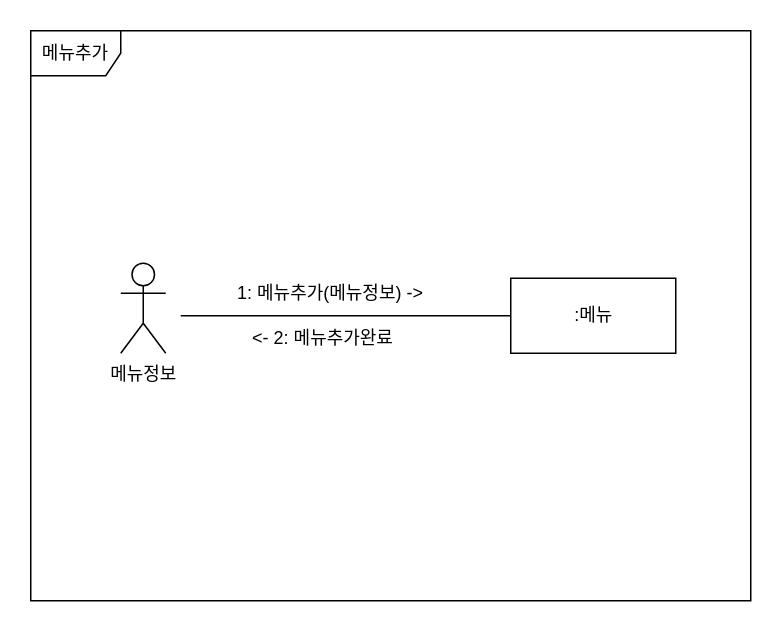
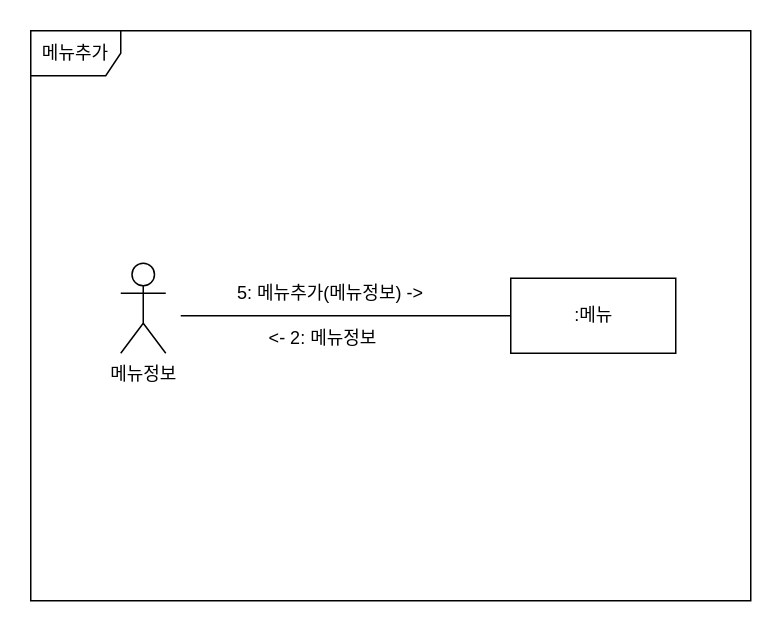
node "1: 메뉴추가(메뉴정보) ->": label "1: 메뉴추가(메뉴정보) ->" -> "5: 메뉴추가(메뉴정보) ->"
node "<- 2: 메뉴추가완료": label "<- 2: 메뉴추가완료" -> "<- 2: 메뉴정보"
